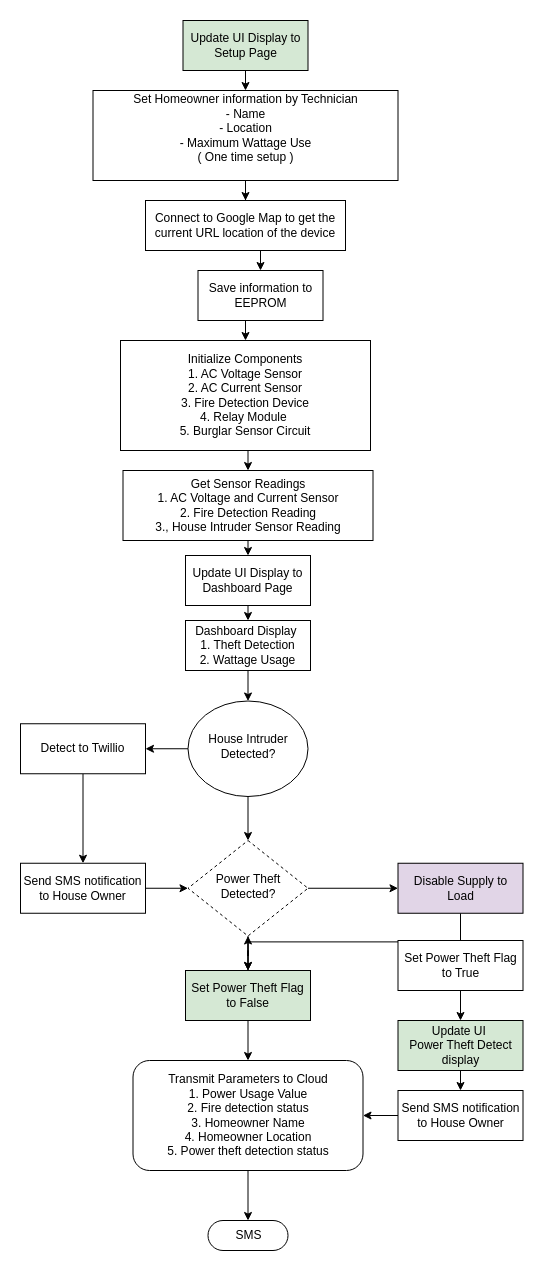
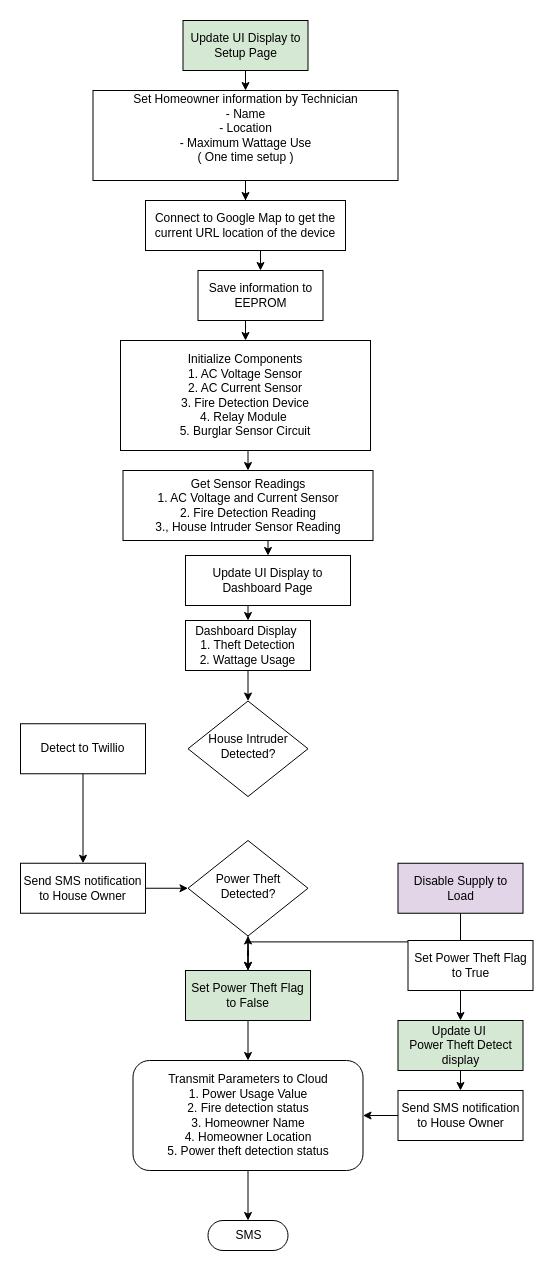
node "Update UI Display to Dashboard Page": size 125x50 -> 165x50
edge "House Intruder Detected?" -> "Detect to Twillio": removed
node "House Intruder Detected?": shape ellipse -> diamond
edge "House Intruder Detected?" -> "Power Theft Detected?": removed
node "Power Theft Detected?": style dashed -> solid
edge "Power Theft Detected?" -> "Disable Supply to Load": removed
node "Set Power Theft Flag to True": moved (461, 966) -> (471, 966)
